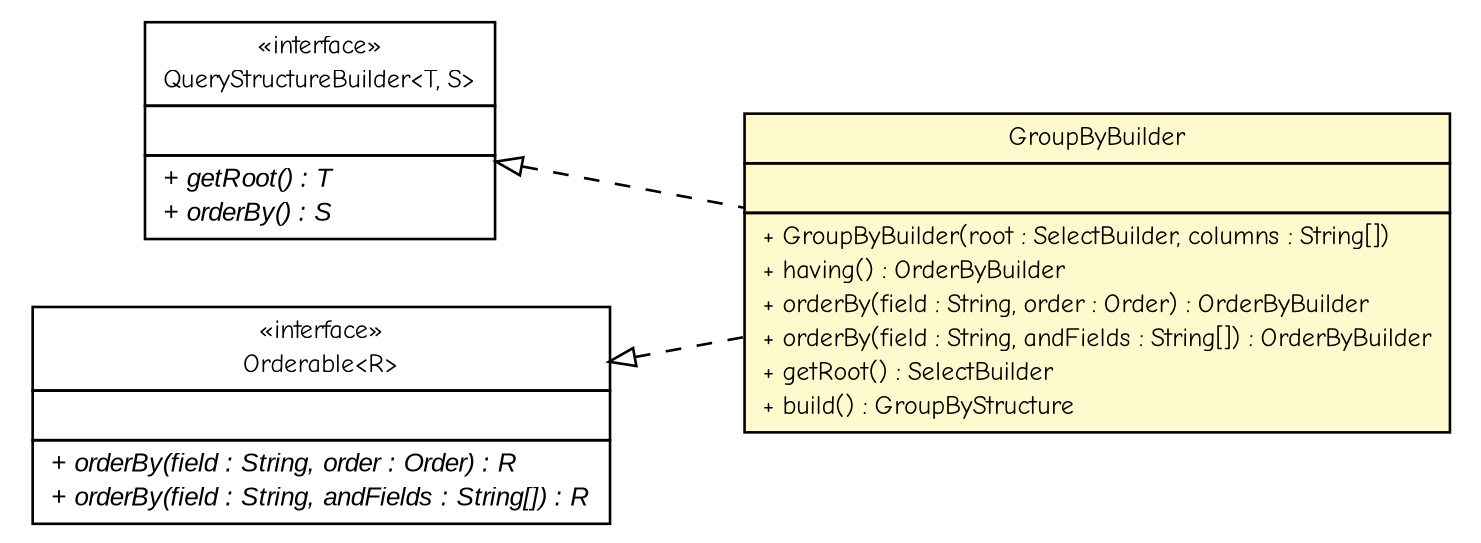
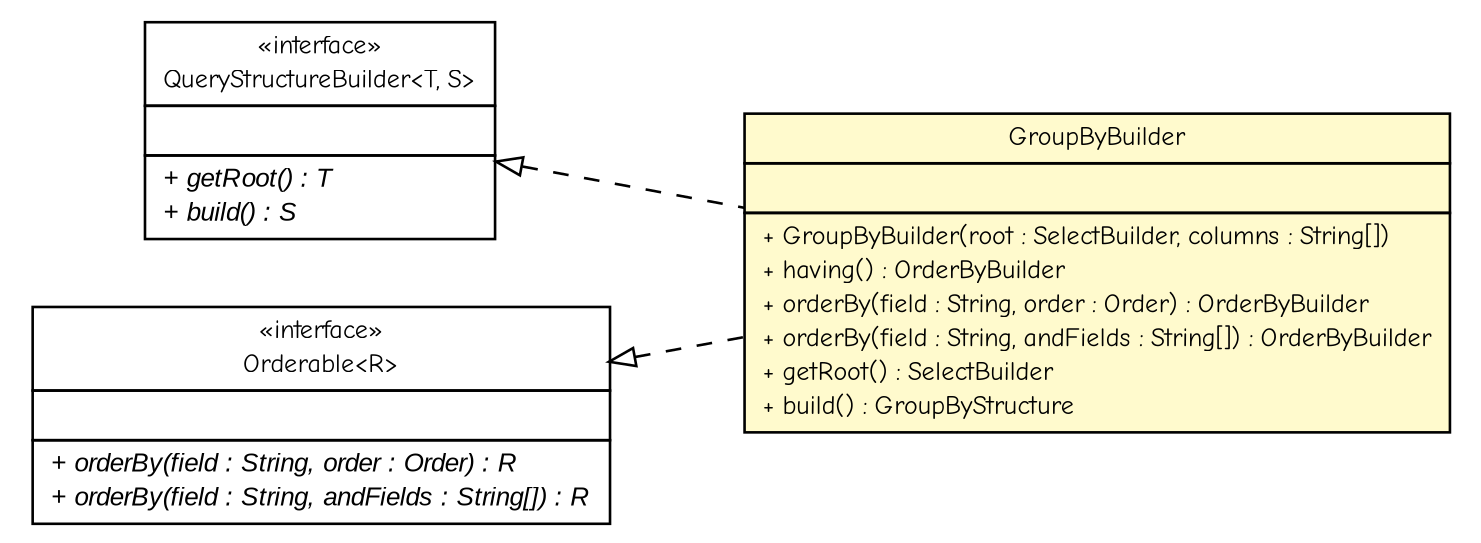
node "QueryStructureBuilder<T, S>": text "+ orderBy() : S" -> "+ build() : S"
